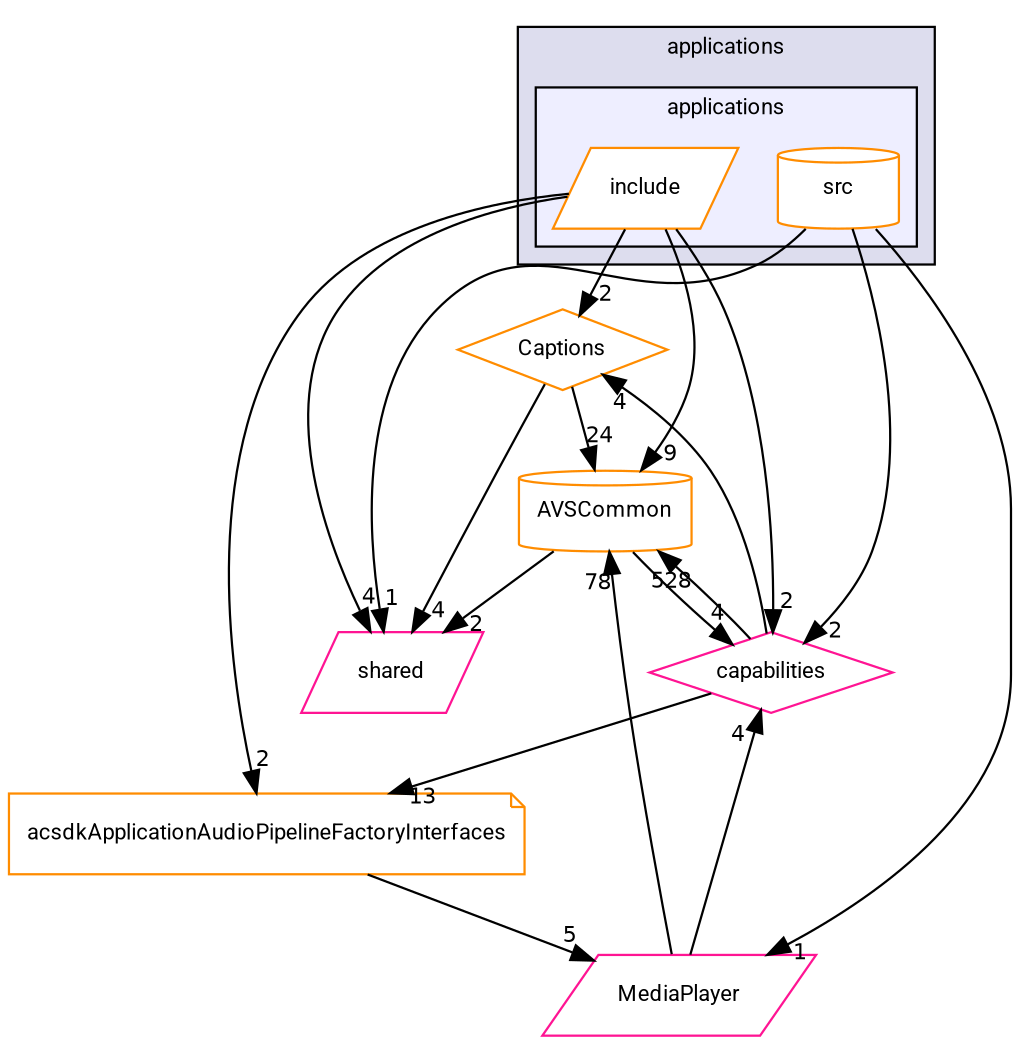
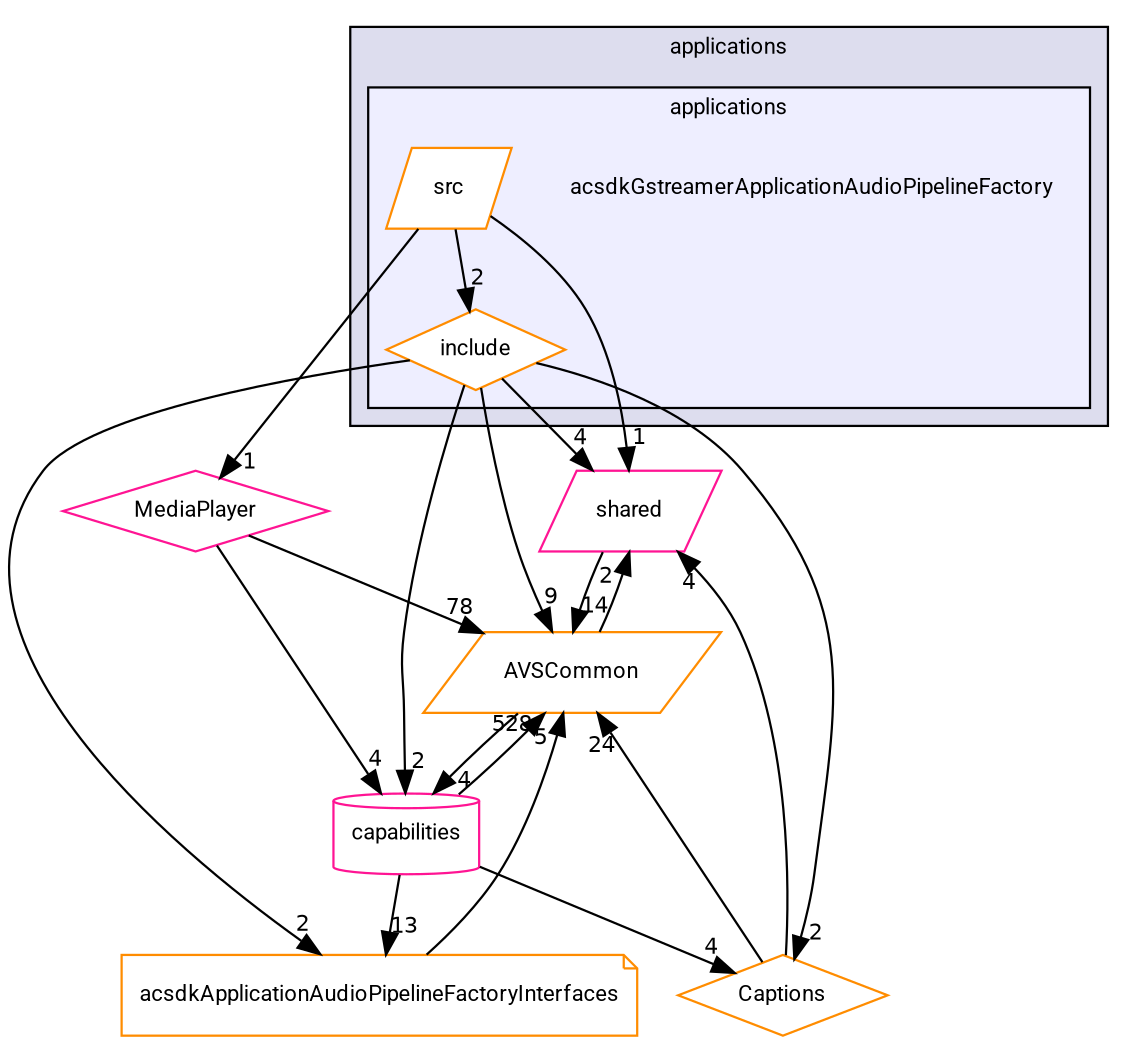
node "include": shape parallelogram -> diamond
node "acsdkGstreamerApplicationAudioPipelineFactory": added
node "src": shape cylinder -> parallelogram
edge "src" -> "capabilities": now "src" -> "include"
node "AVSCommon": shape cylinder -> parallelogram
edge "shared" -> "AVSCommon": added
node "capabilities": shape diamond -> cylinder
edge "acsdkApplicationAudioPipelineFactoryInterfaces" -> "MediaPlayer": now "acsdkApplicationAudioPipelineFactoryInterfaces" -> "AVSCommon"
node "MediaPlayer": shape parallelogram -> diamond
